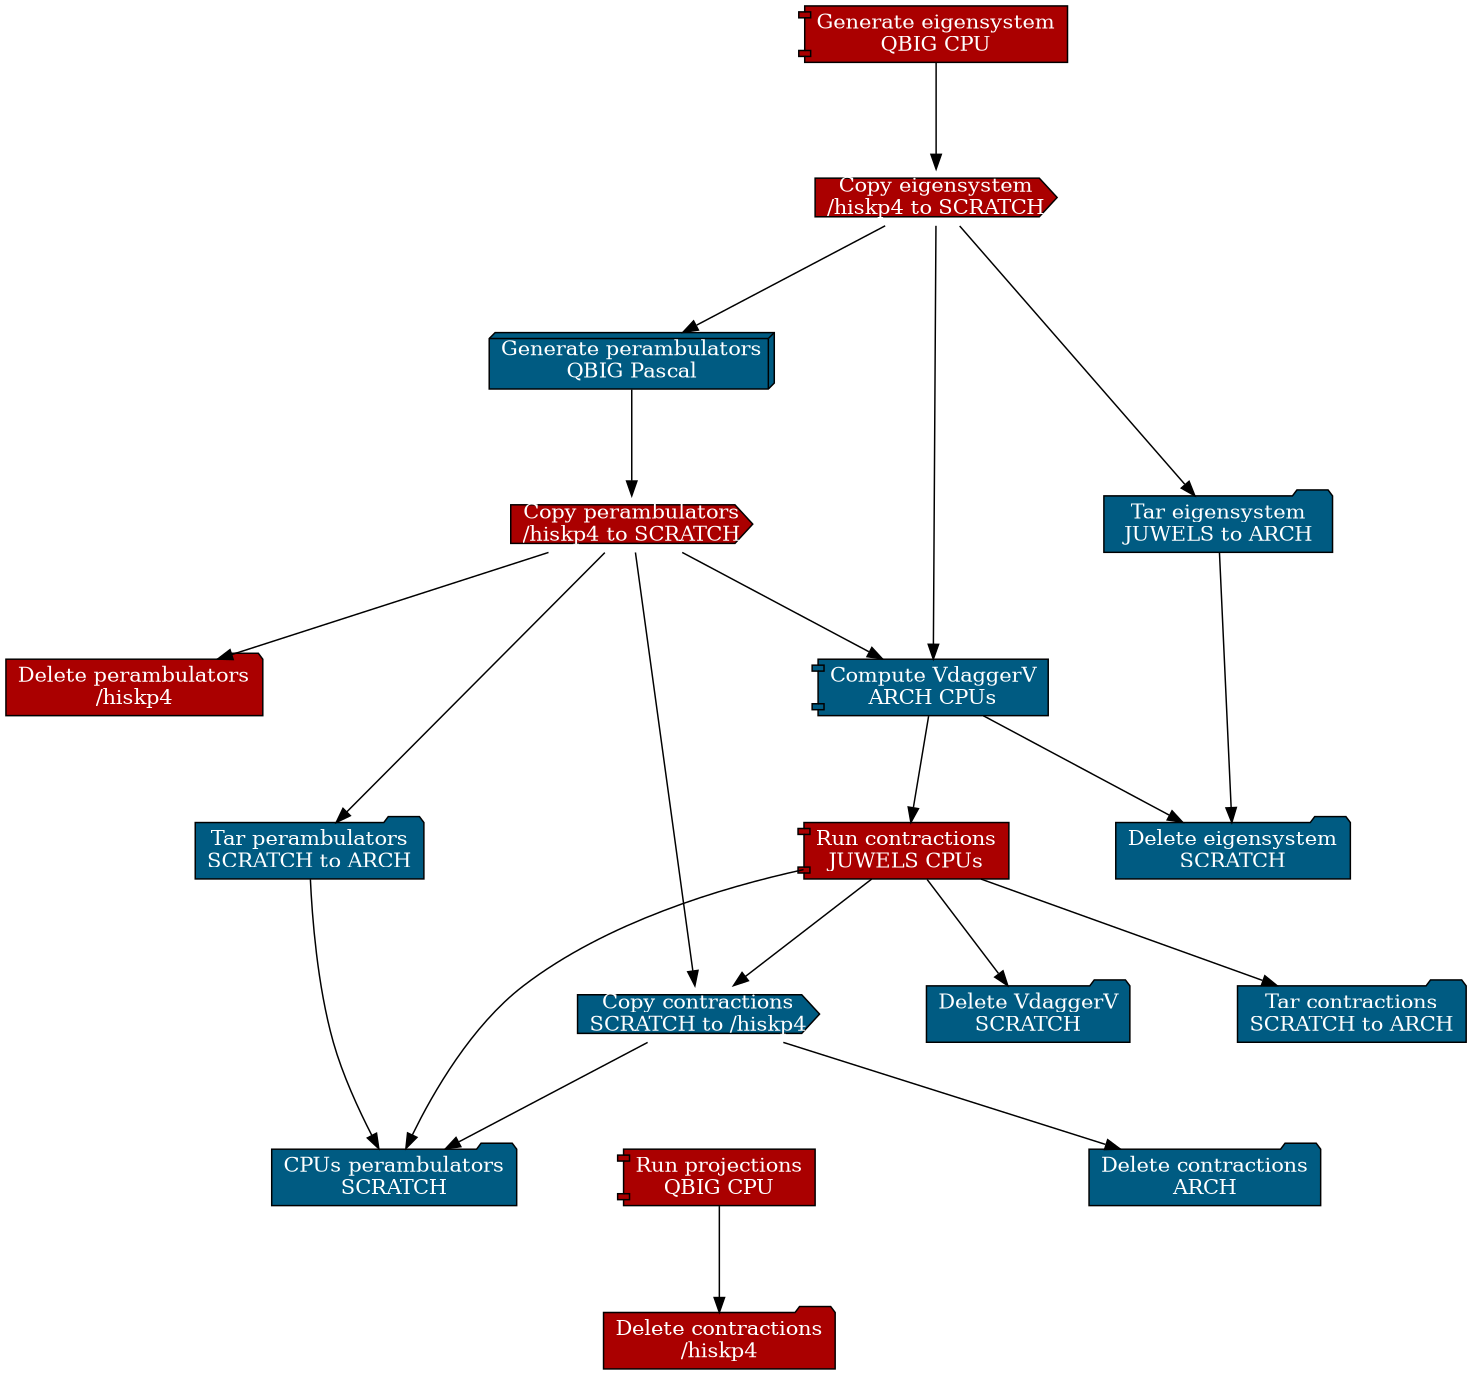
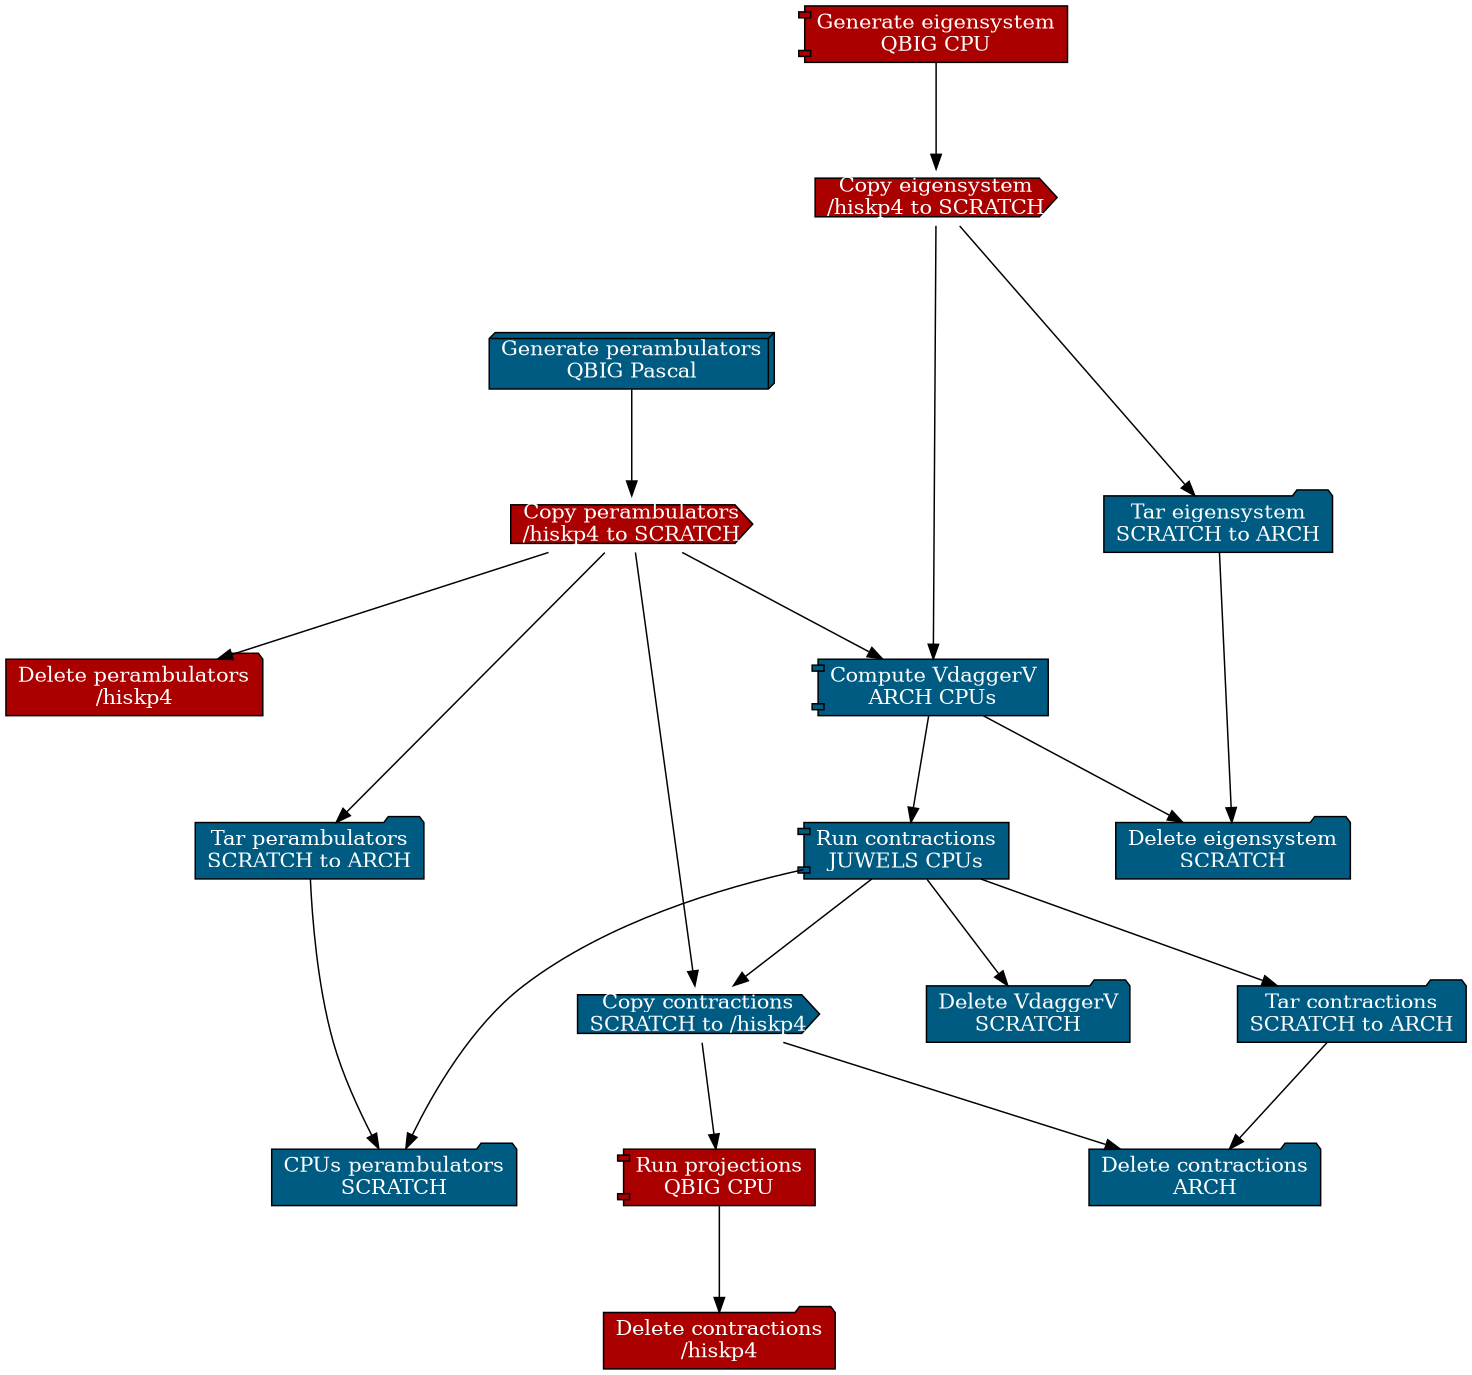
edge "Copy eigensystem /hiskp4 to SCRATCH" -> "Generate perambulators QBIG Pascal": removed
node "Tar eigensystem JUWELS to ARCH": label "Tar eigensystem JUWELS to ARCH" -> "Tar eigensystem SCRATCH to ARCH"
node "Run contractions JUWELS CPUs": fillcolor #aa0000 -> #005b82
edge "Tar contractions SCRATCH to ARCH" -> "Delete contractions ARCH": added
edge "Copy contractions SCRATCH to /hiskp4" -> "CPUs perambulators SCRATCH": now "Copy contractions SCRATCH to /hiskp4" -> "Run projections QBIG CPU"
